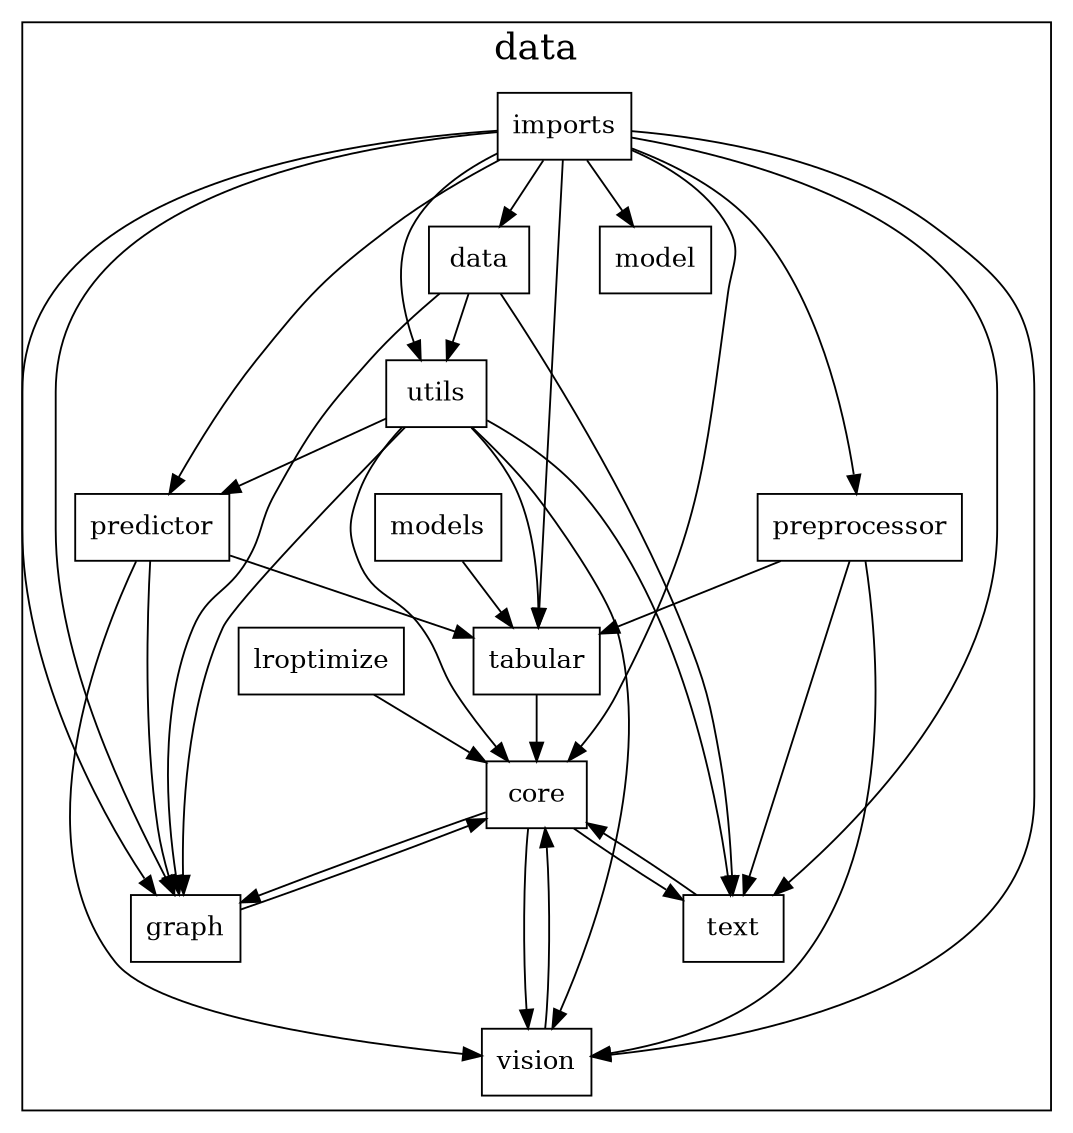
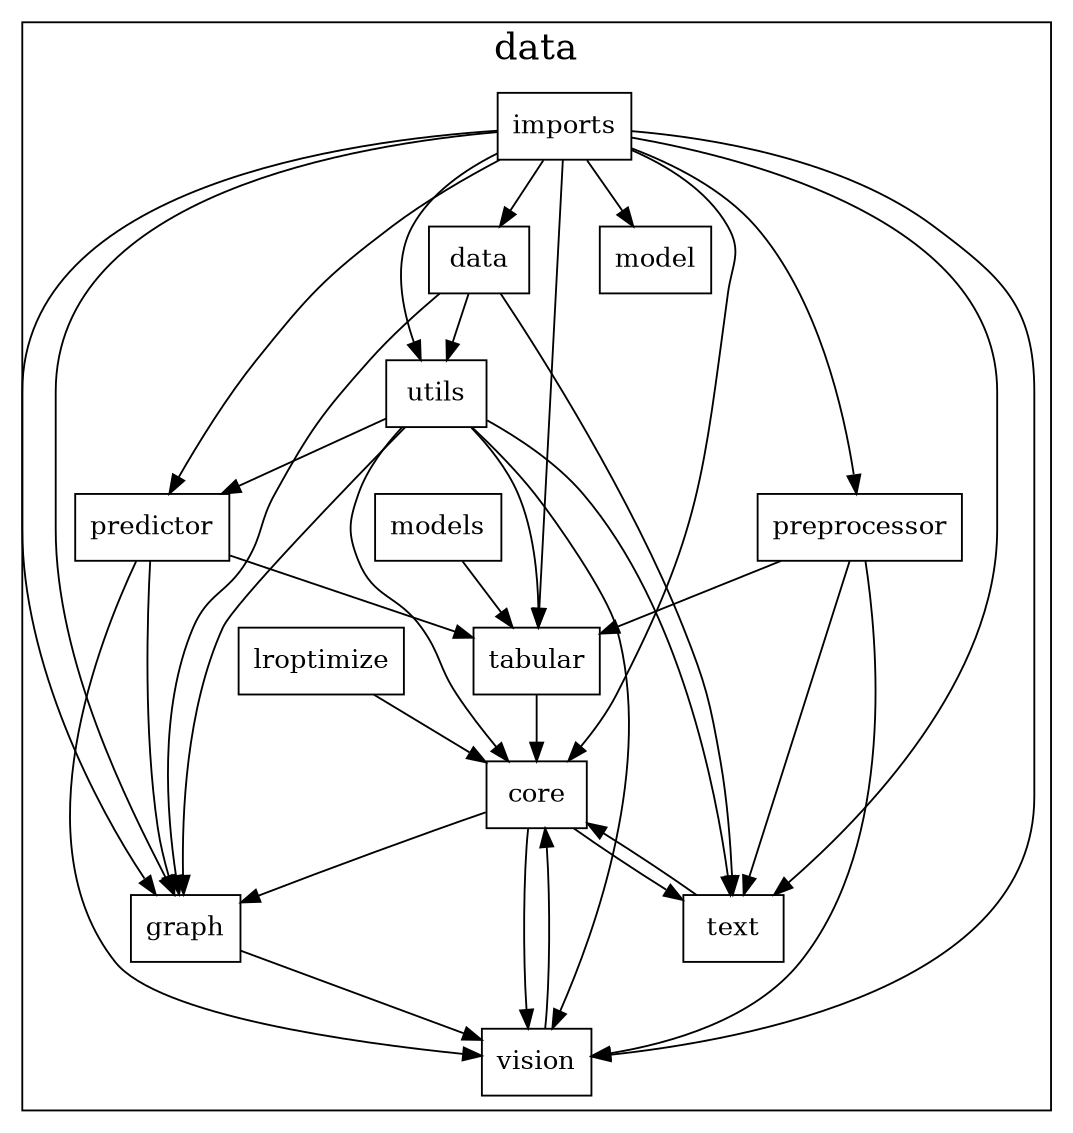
edge "graph" -> "core": now "graph" -> "vision"
